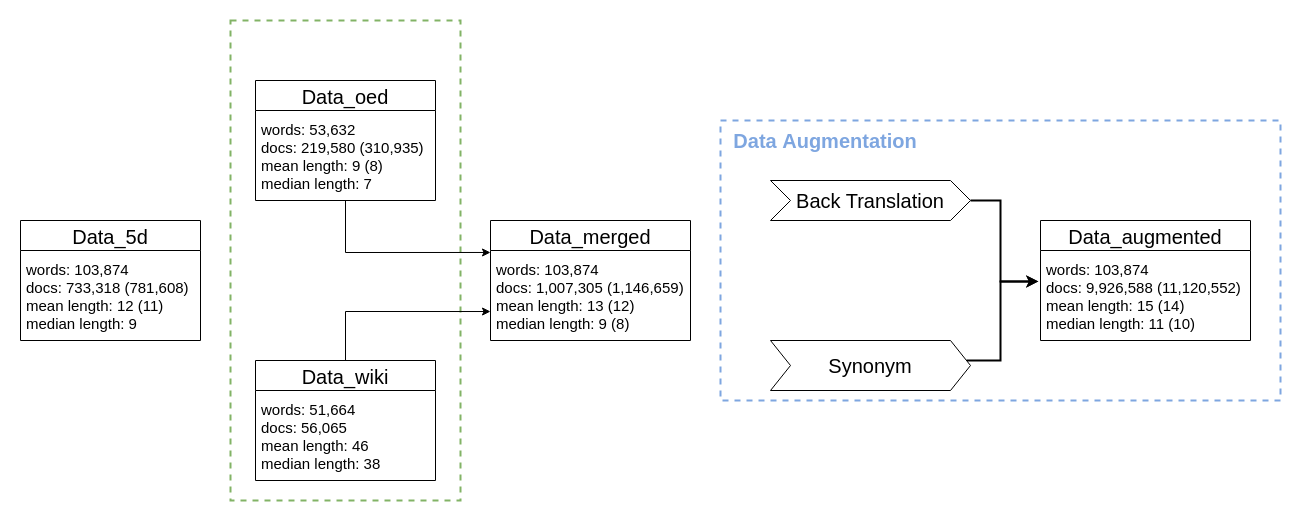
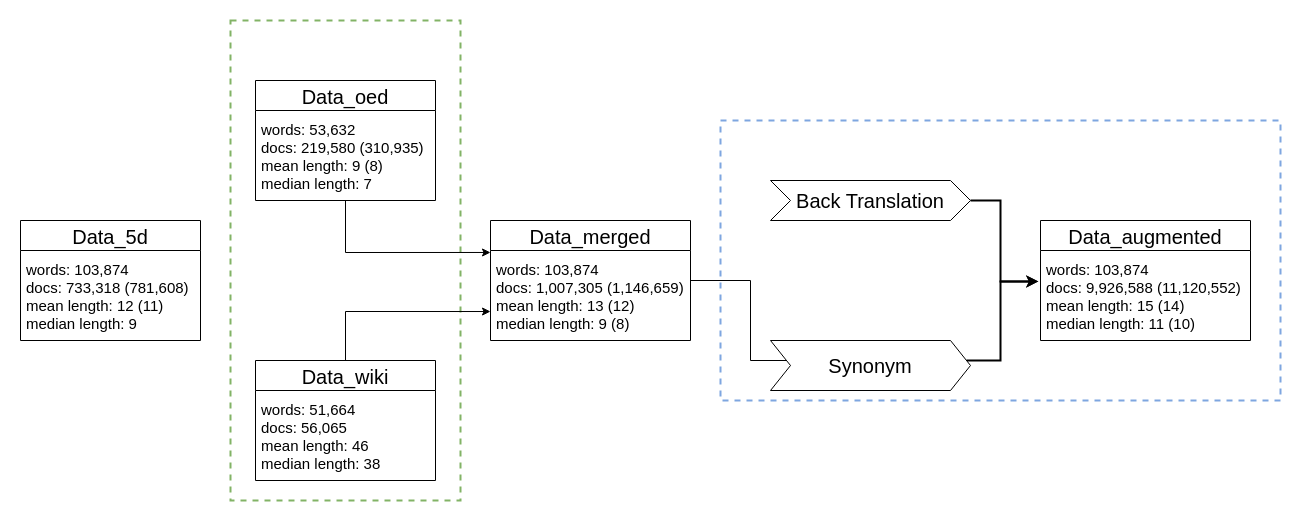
node "Data Augmentation": removed
edge "Data_merged" -- "Synonym": added
